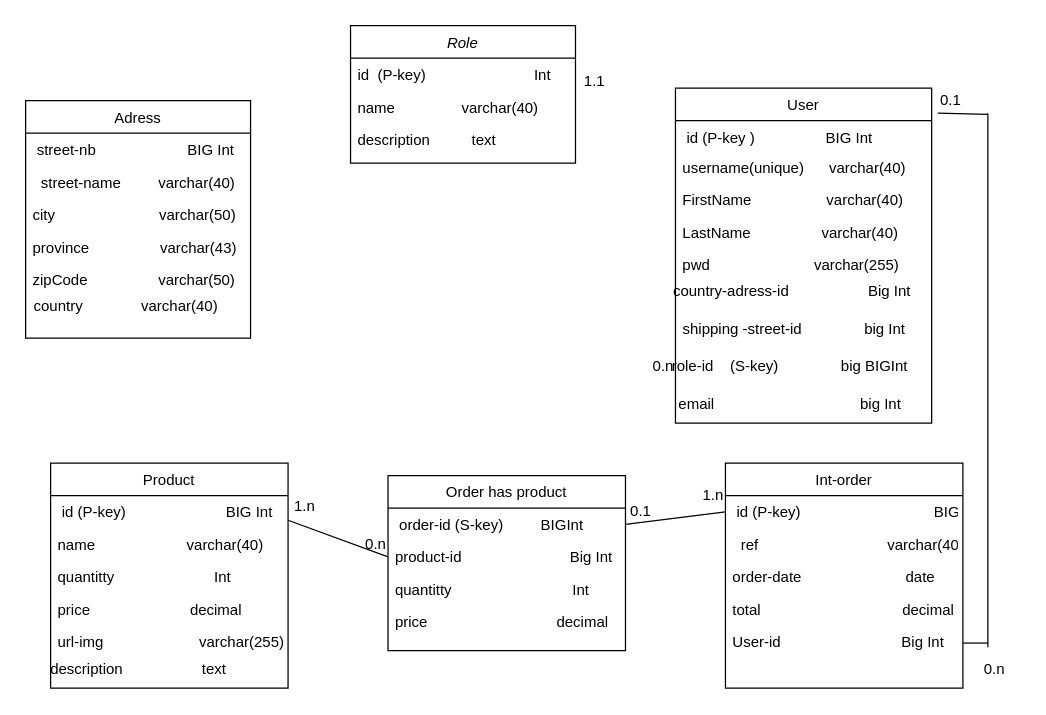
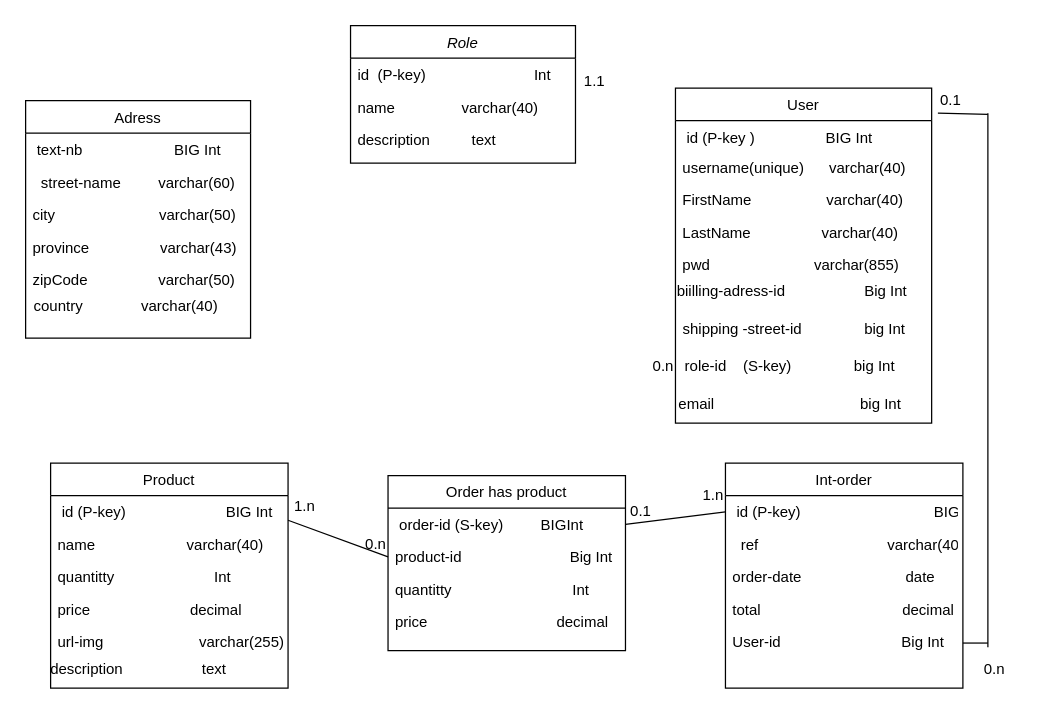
node "street-nb BIG Int": label "street-nb BIG Int" -> "text-nb BIG Int"
node "street-name varchar(40)": label "street-name varchar(40)" -> "street-name varchar(60)"
node "pwd varchar(255)": label "pwd varchar(255)" -> "pwd varchar(855)"
node "country-adress-id Big Int": label "country-adress-id Big Int" -> "biilling-adress-id Big Int"
node "role-id (S-key) big BIGInt": label "role-id (S-key) big BIGInt" -> "role-id (S-key) big Int"
